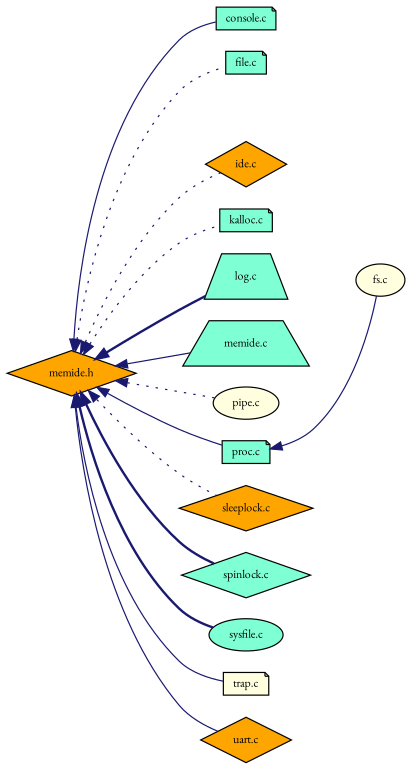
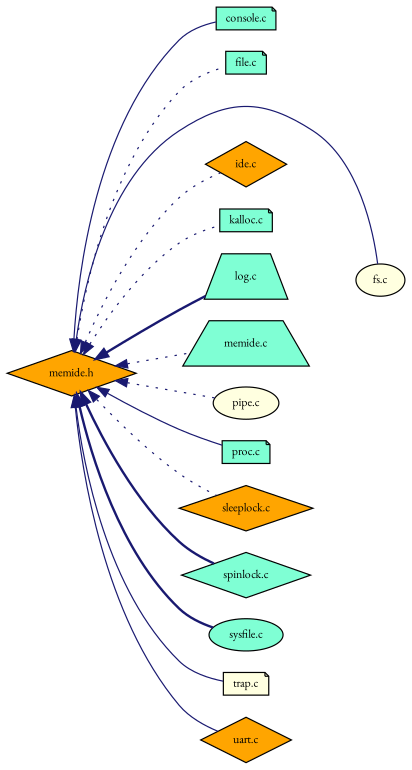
edge "memide.c" -> "memide.h": style solid -> dotted
edge "fs.c" -> "proc.c": now "fs.c" -> "memide.h"
